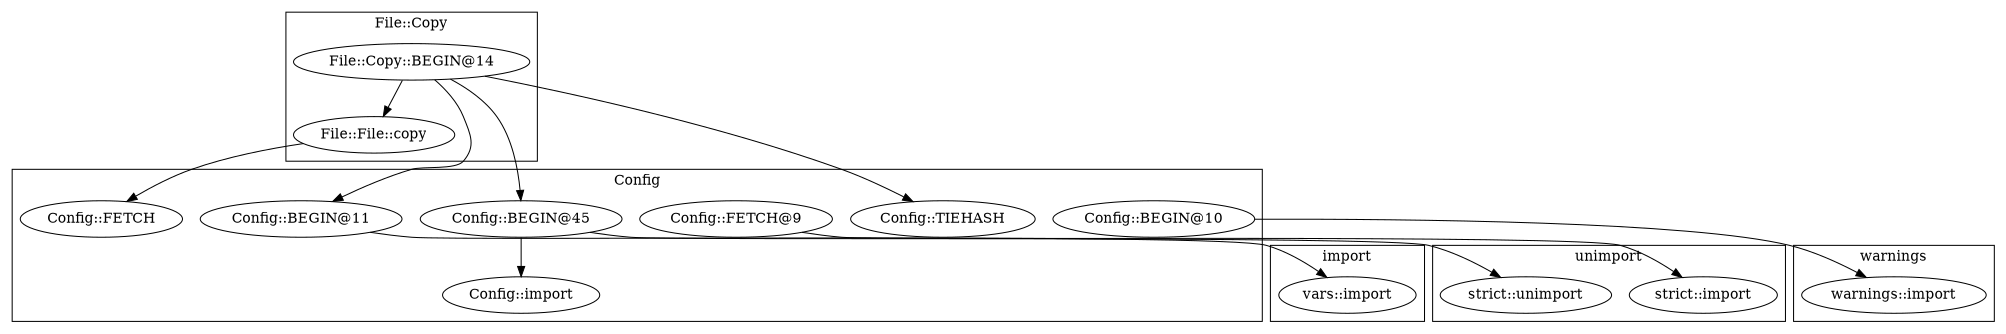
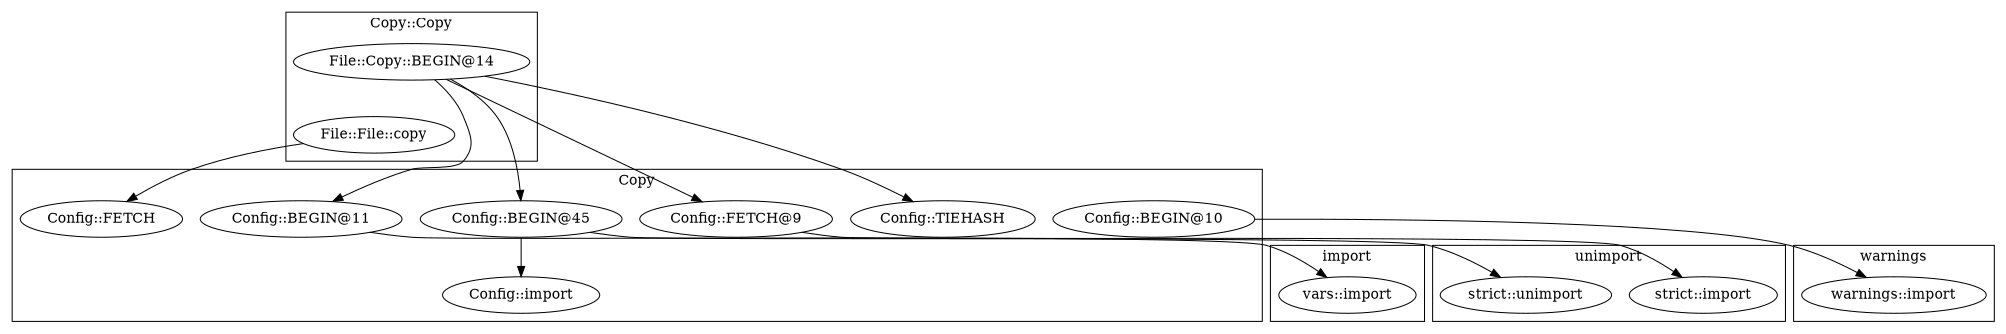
cluster "File::Copy": label "File::Copy" -> "Copy::Copy"
edge "File::Copy::BEGIN@14" -> "File::File::copy": now "File::Copy::BEGIN@14" -> "Config::FETCH@9"
cluster "Config": label "Config" -> "Copy"
